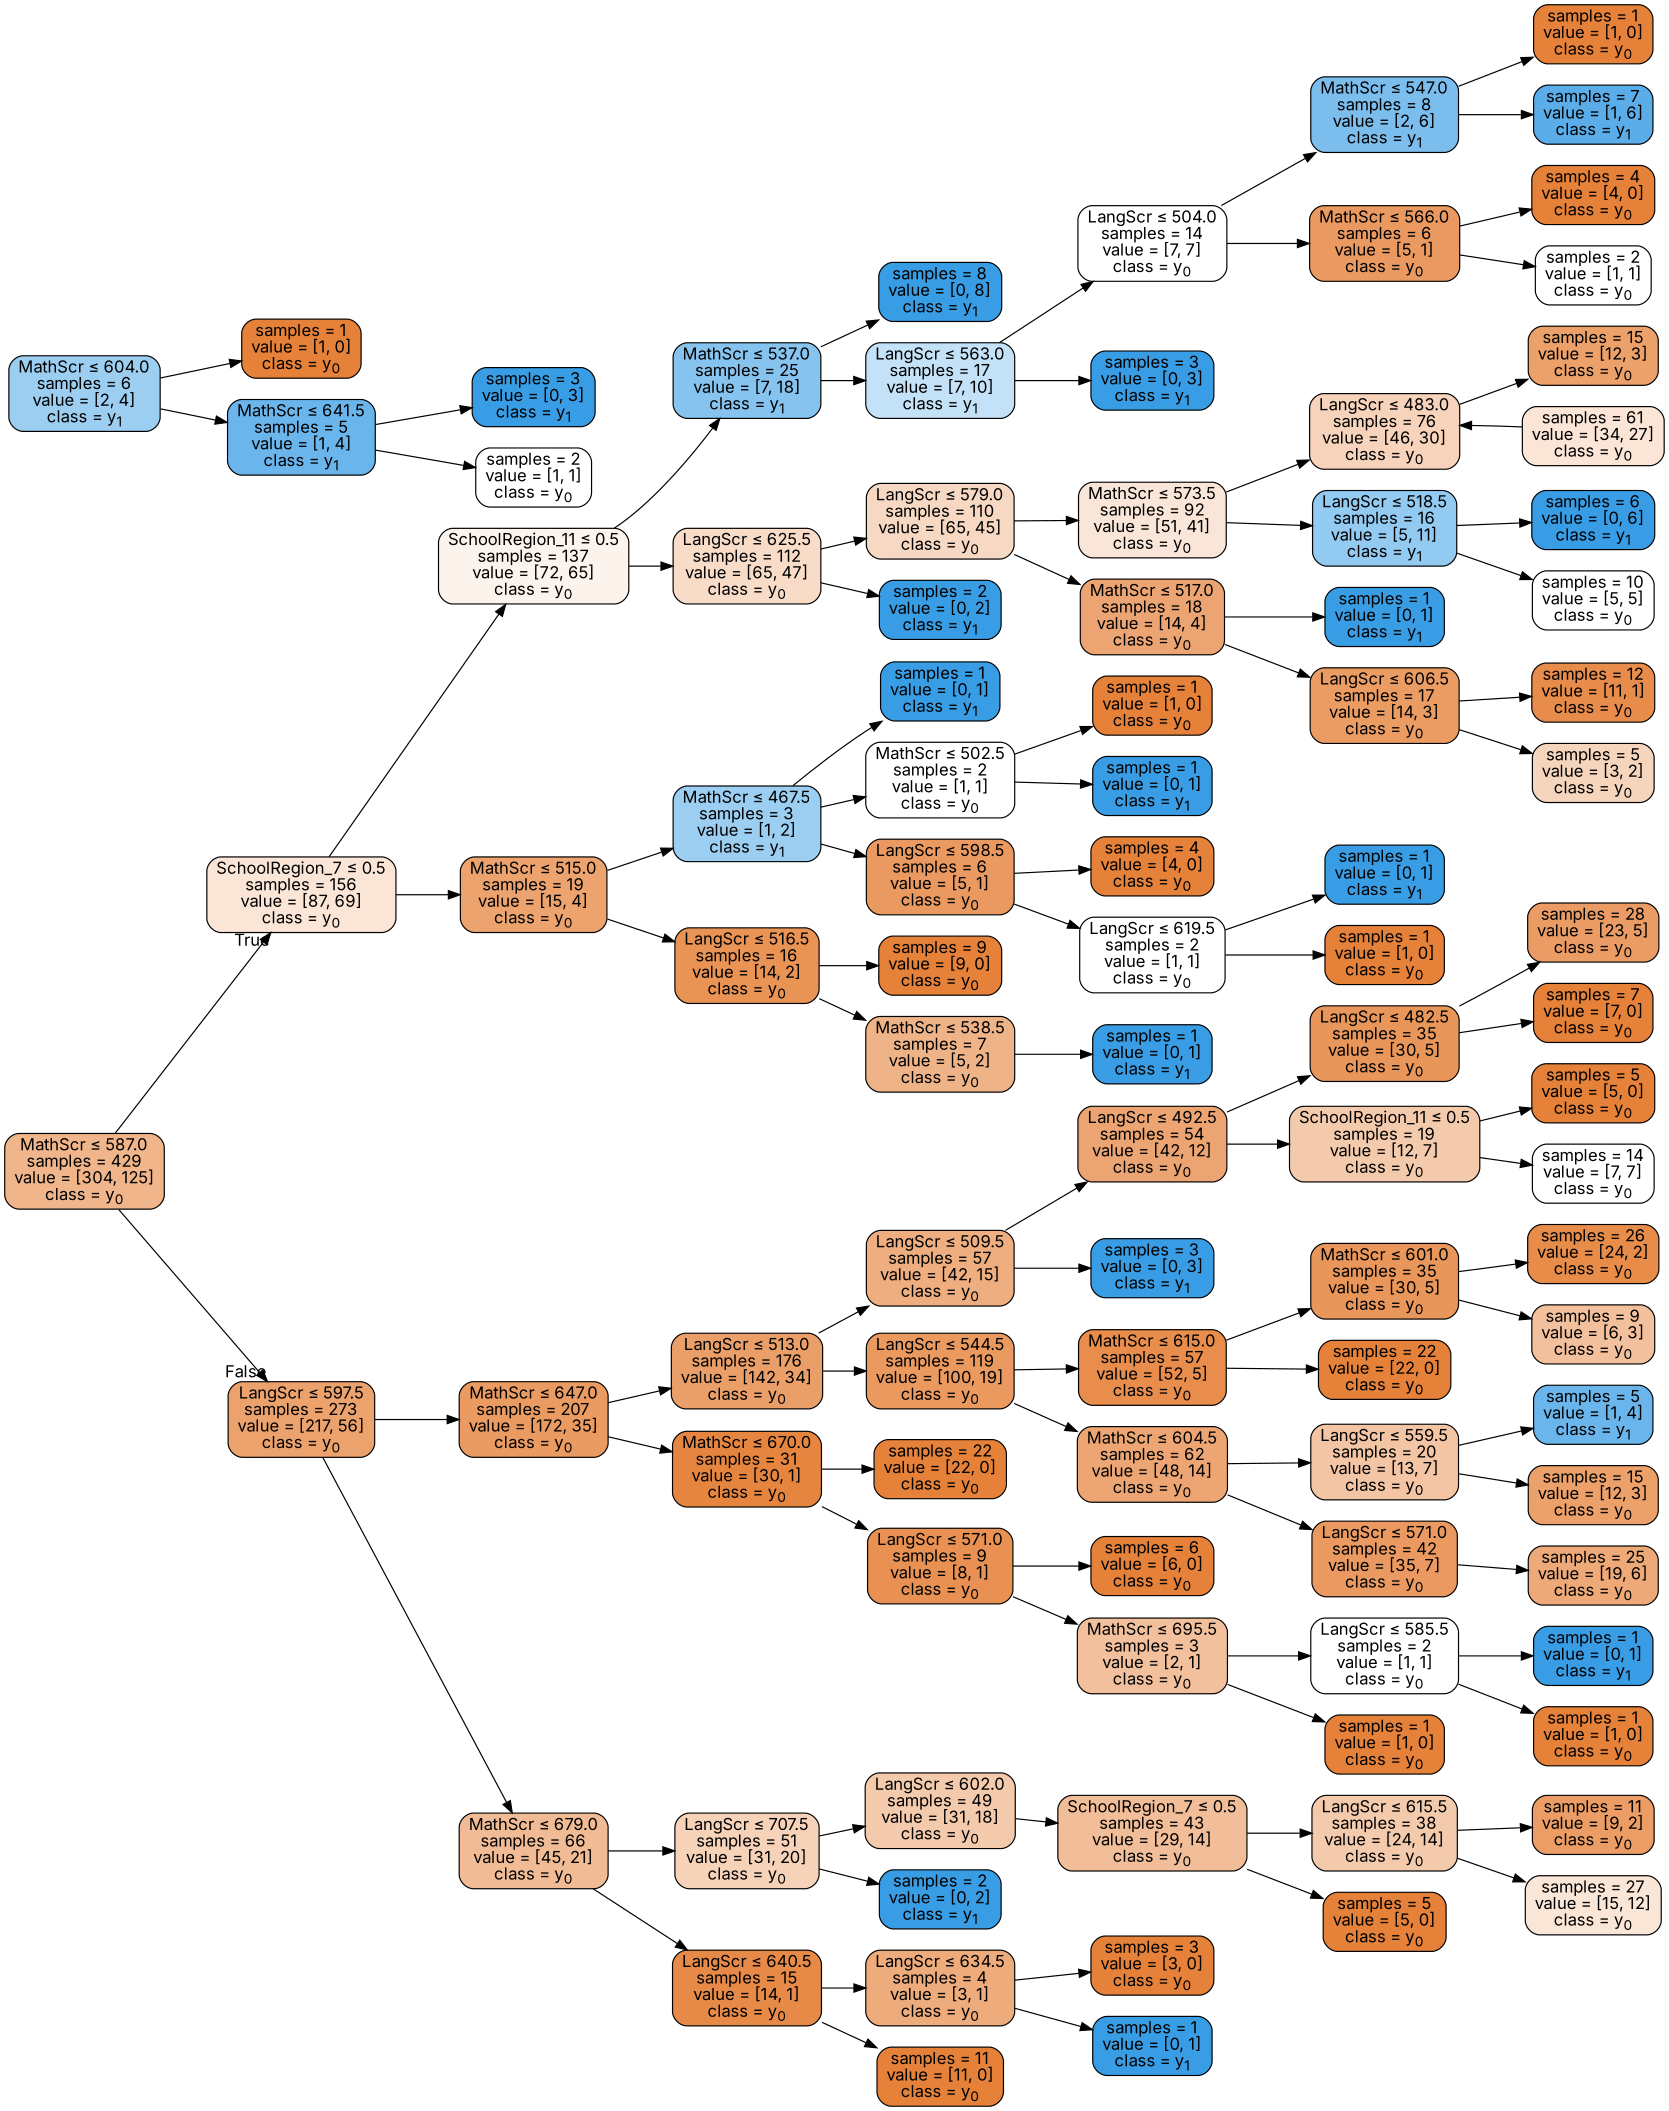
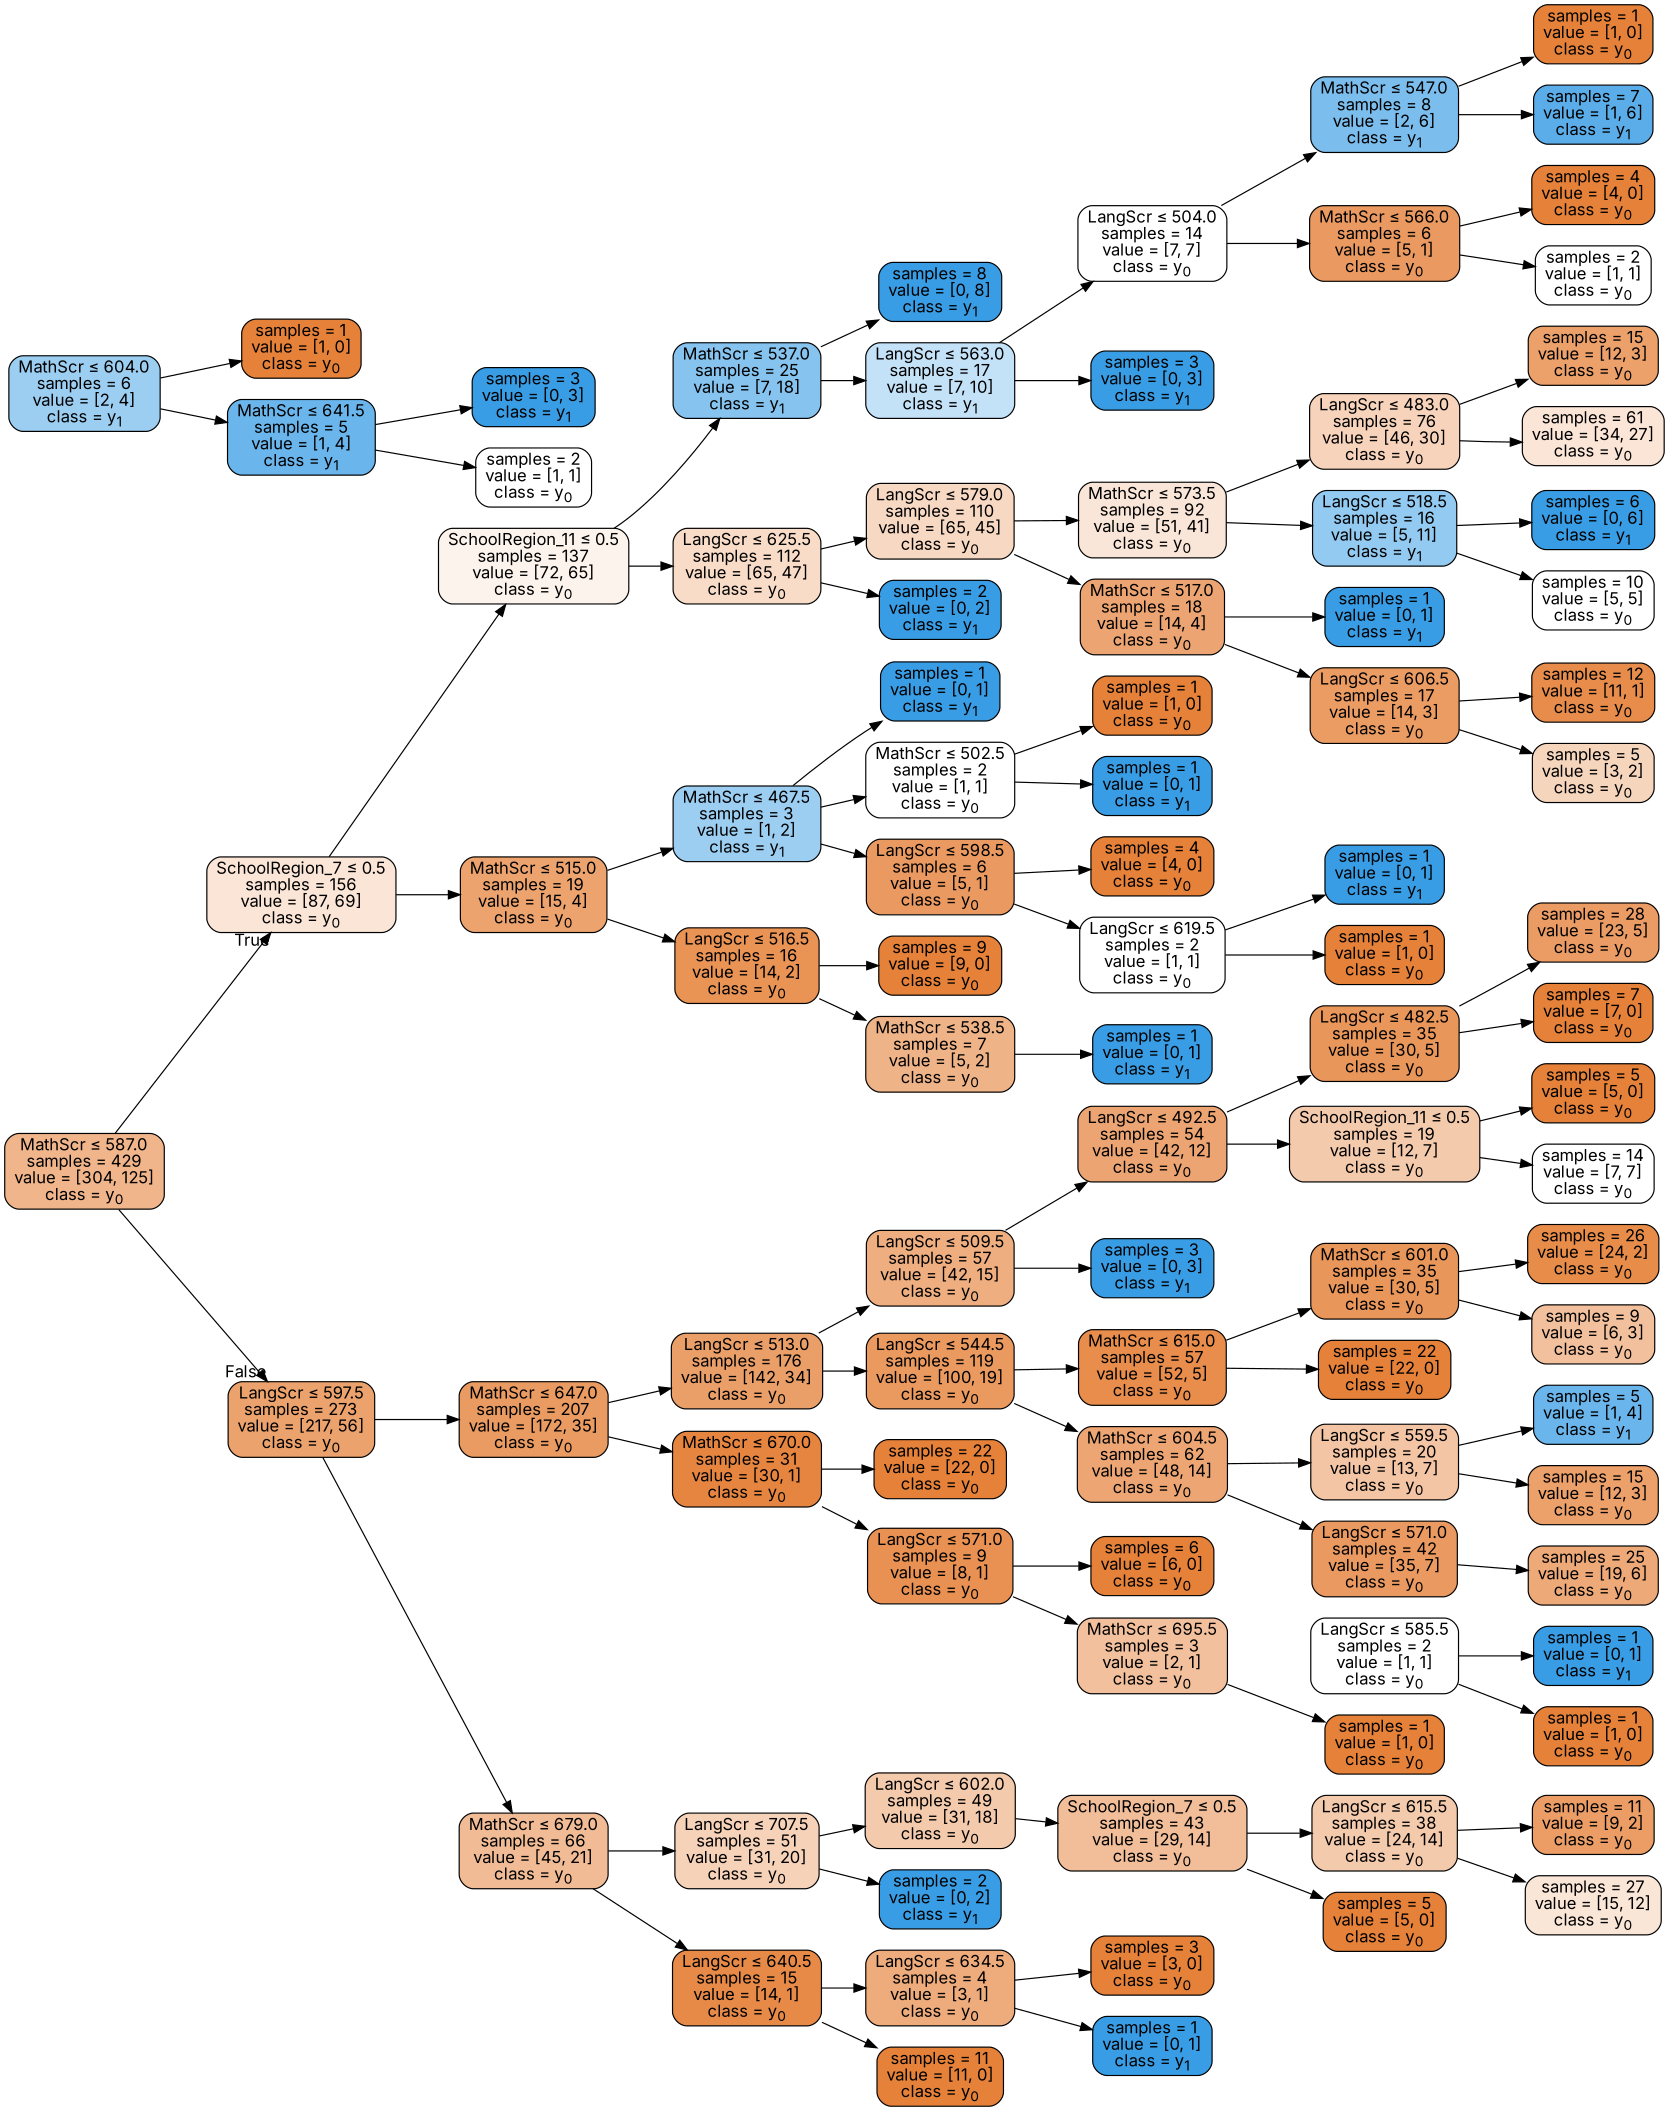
edge "samples = 61" -> "LangScr ≤ 483.0": reversed
edge "MathScr ≤ 695.5" -> "LangScr ≤ 585.5": removed
